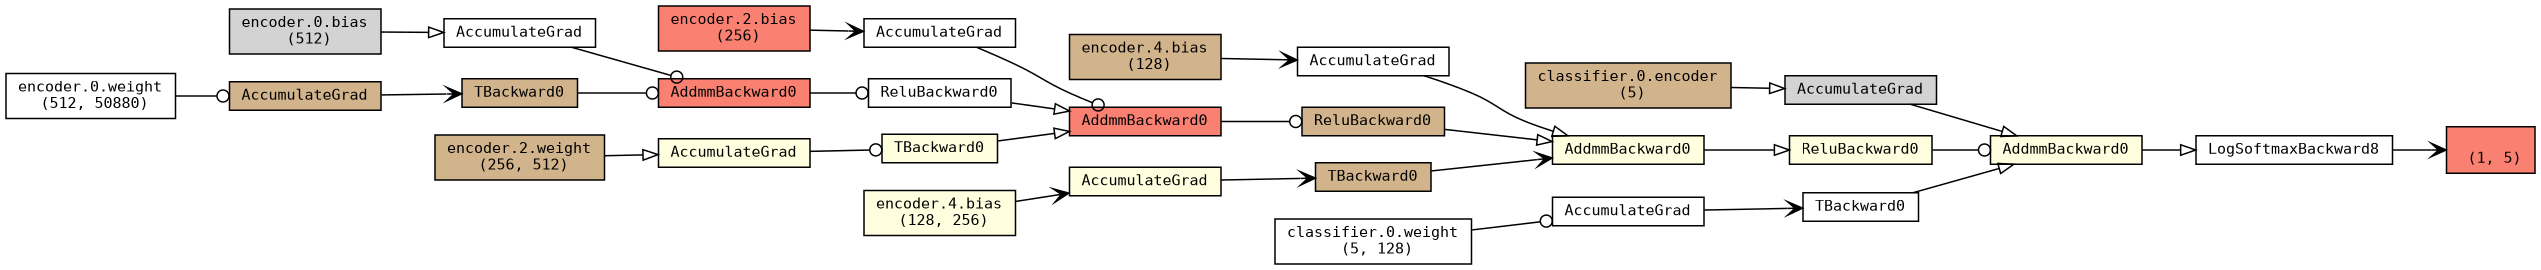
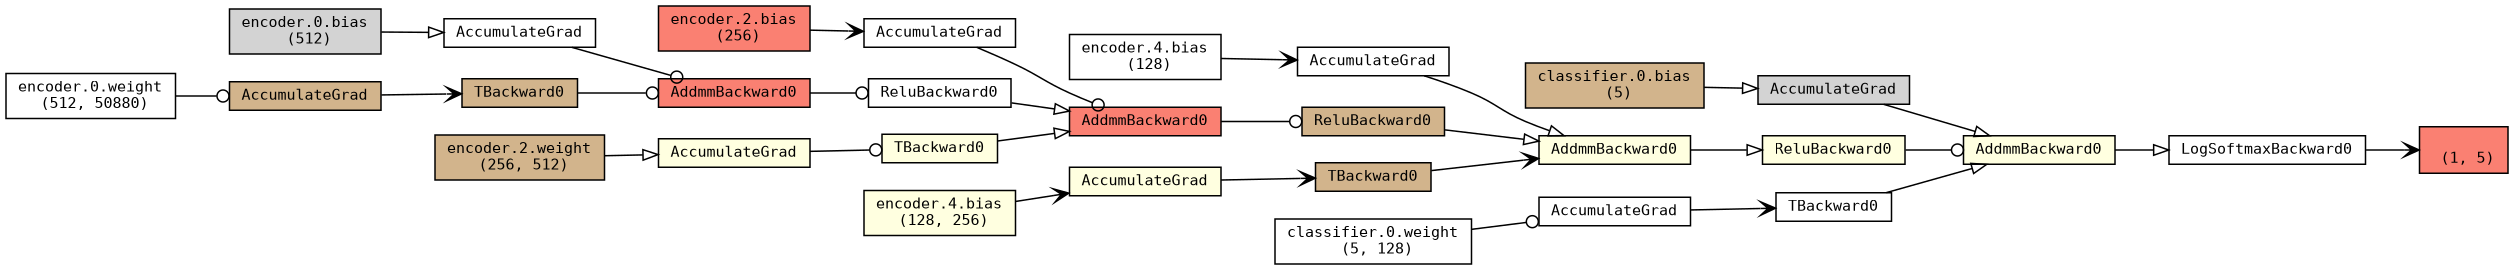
node "encoder.4.bias (128)": fillcolor tan -> white
node "classifier.0.encoder (5)": label "classifier.0.encoder (5)" -> "classifier.0.bias (5)"
node "LogSoftmaxBackward8": label "LogSoftmaxBackward8" -> "LogSoftmaxBackward0"
